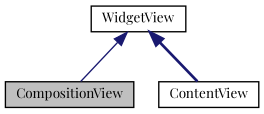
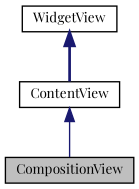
edge "CompositionView" -> "WidgetView": now "CompositionView" -> "ContentView"
